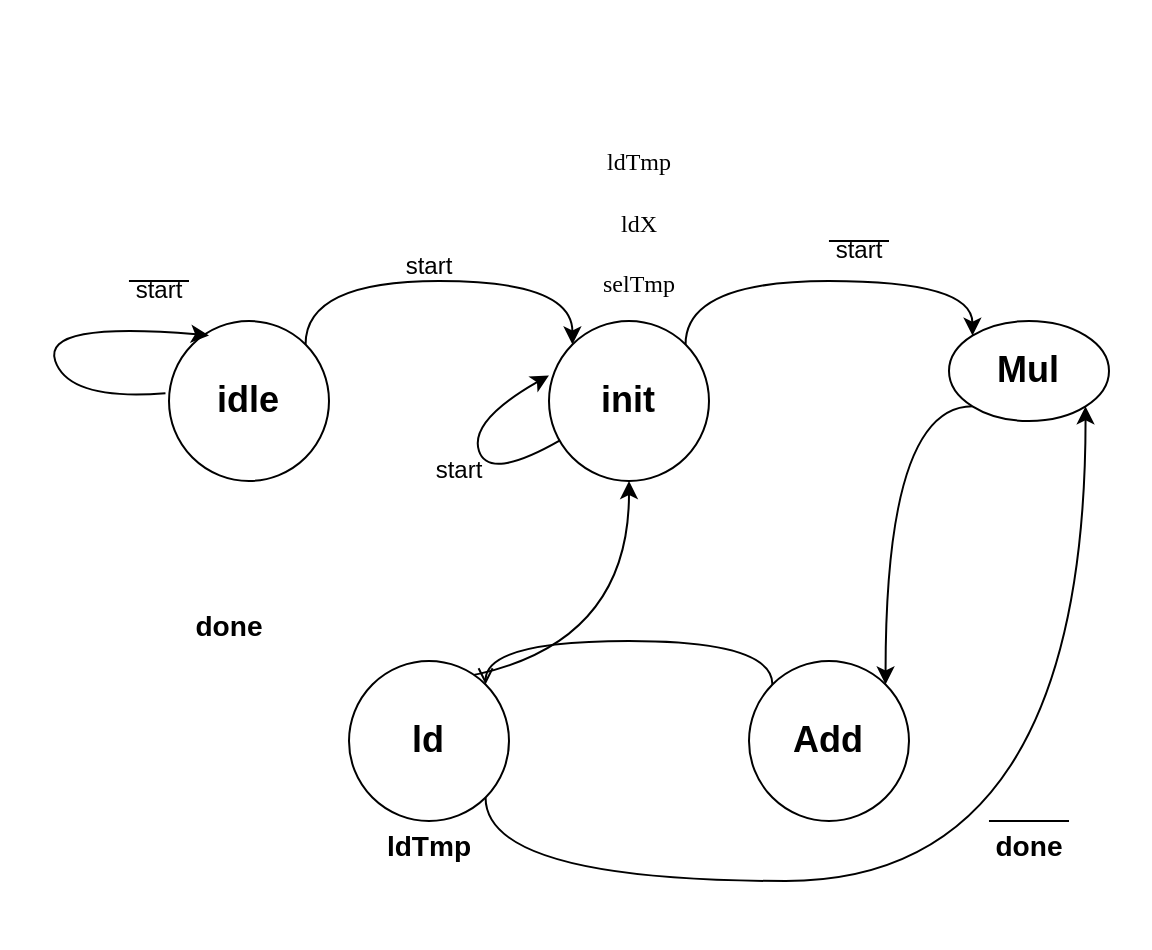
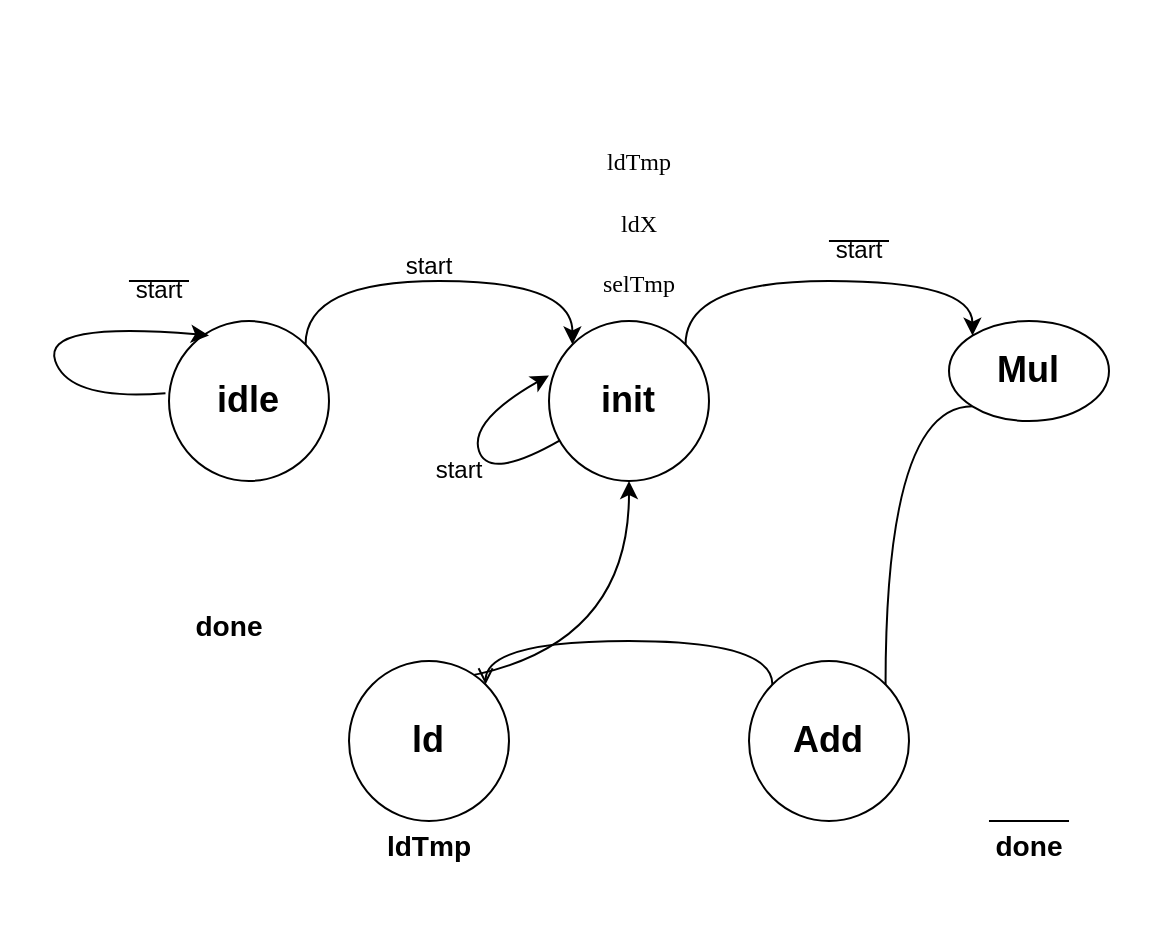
edge "Mul" -> "Add": arrowhead classic -> none
edge "ld" -> "Mul": removed
